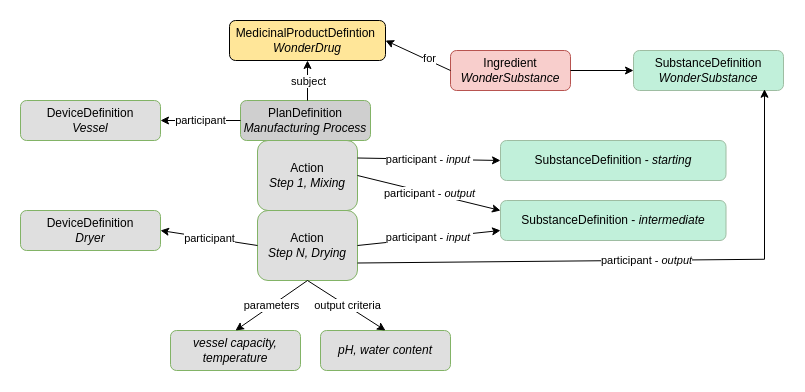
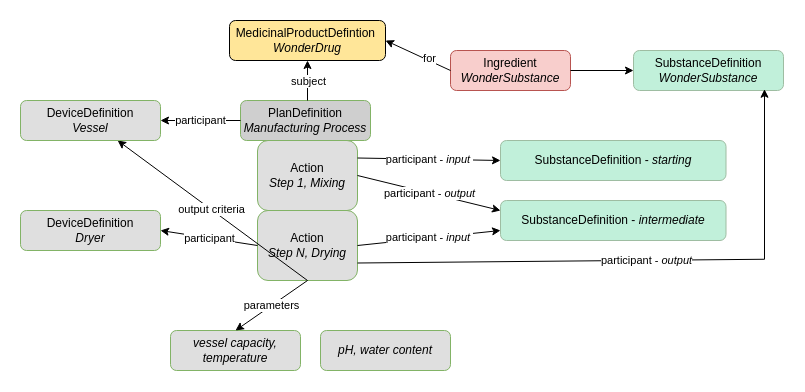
edge "Action Step N, Drying" -> "pH, water content": now "Action Step N, Drying" -> "DeviceDefinition Vessel"
